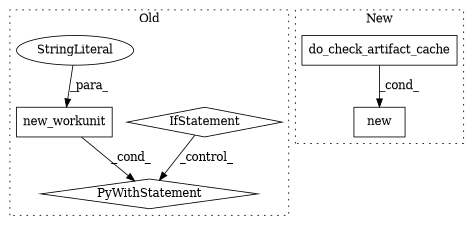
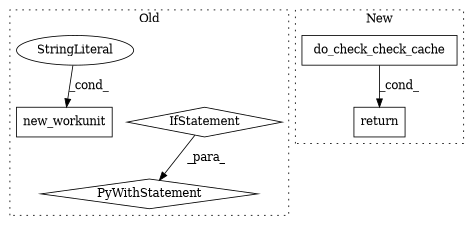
node "do_check_artifact_cache": label "do_check_artifact_cache" -> "do_check_check_cache"
edge "StringLiteral" -> "new_workunit": label "_para_" -> "_cond_"
node "new": label "new" -> "return"
edge "new_workunit" -> "PyWithStatement": removed, label "_cond_"
edge "IfStatement" -> "PyWithStatement": label "_control_" -> "_para_"
